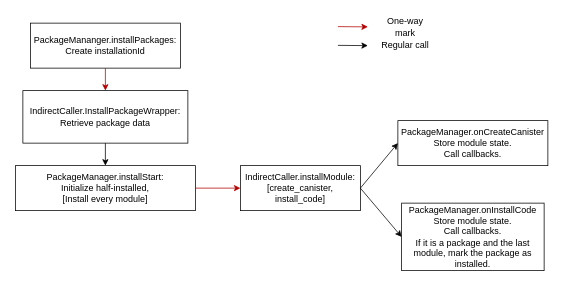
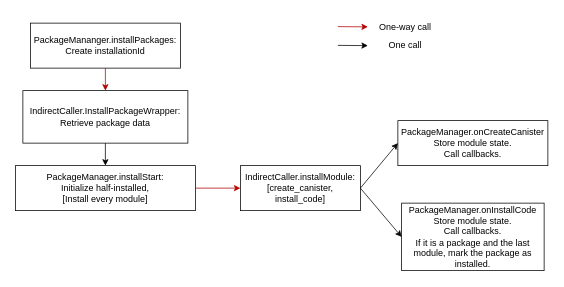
node "One-way mark": label "One-way mark" -> "One-way call"
node "Regular call": label "Regular call" -> "One call"
